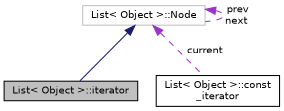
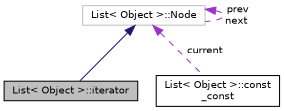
node "List< Object >::const _iterator": label "List< Object >::const _iterator" -> "List< Object >::const _const"
